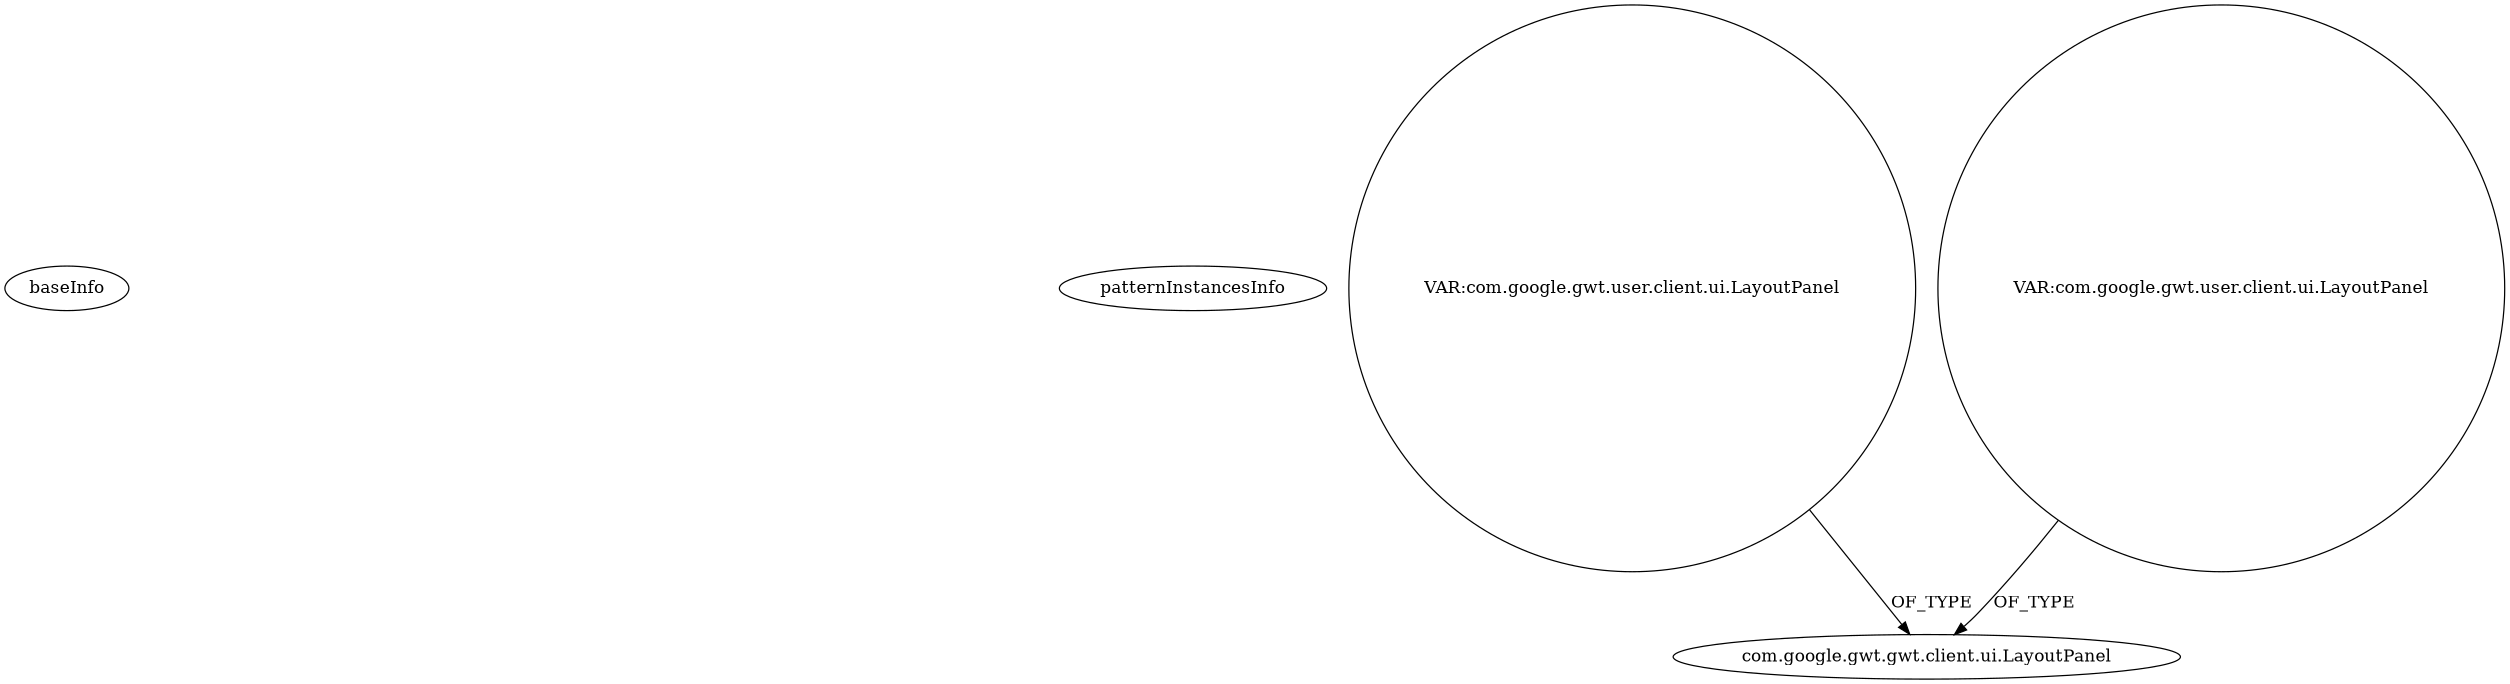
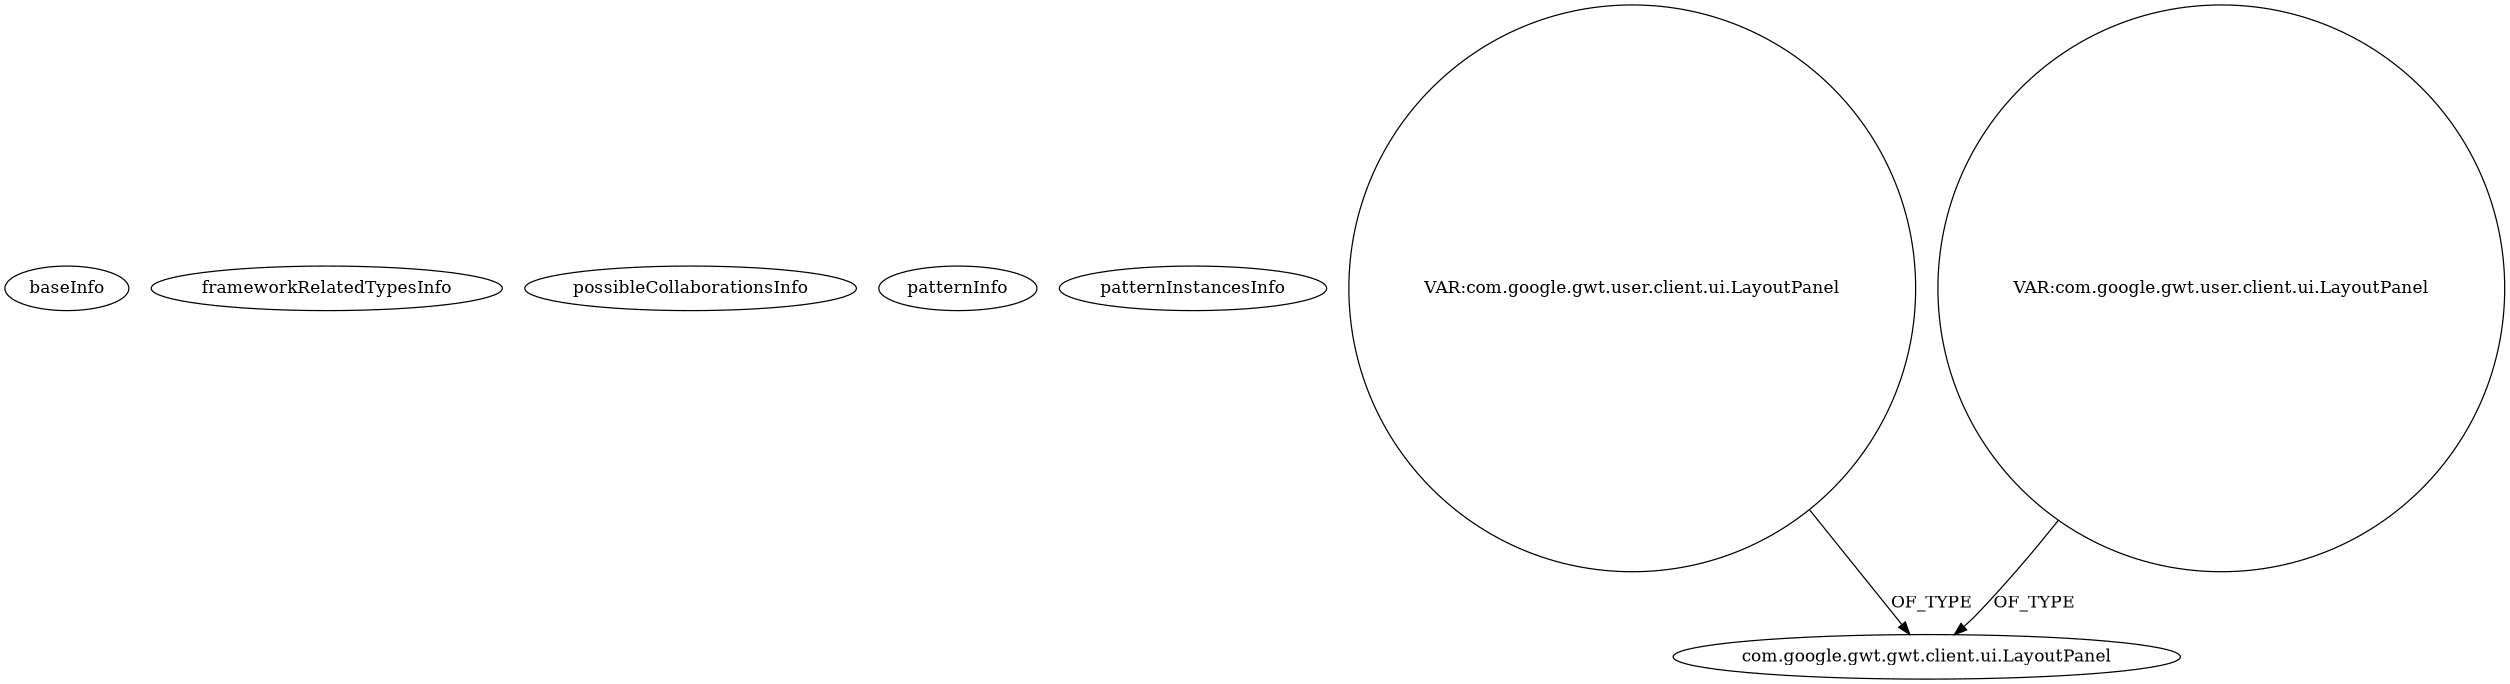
node "frameworkRelatedTypesInfo": added
node "possibleCollaborationsInfo": added
node "patternInfo": added
